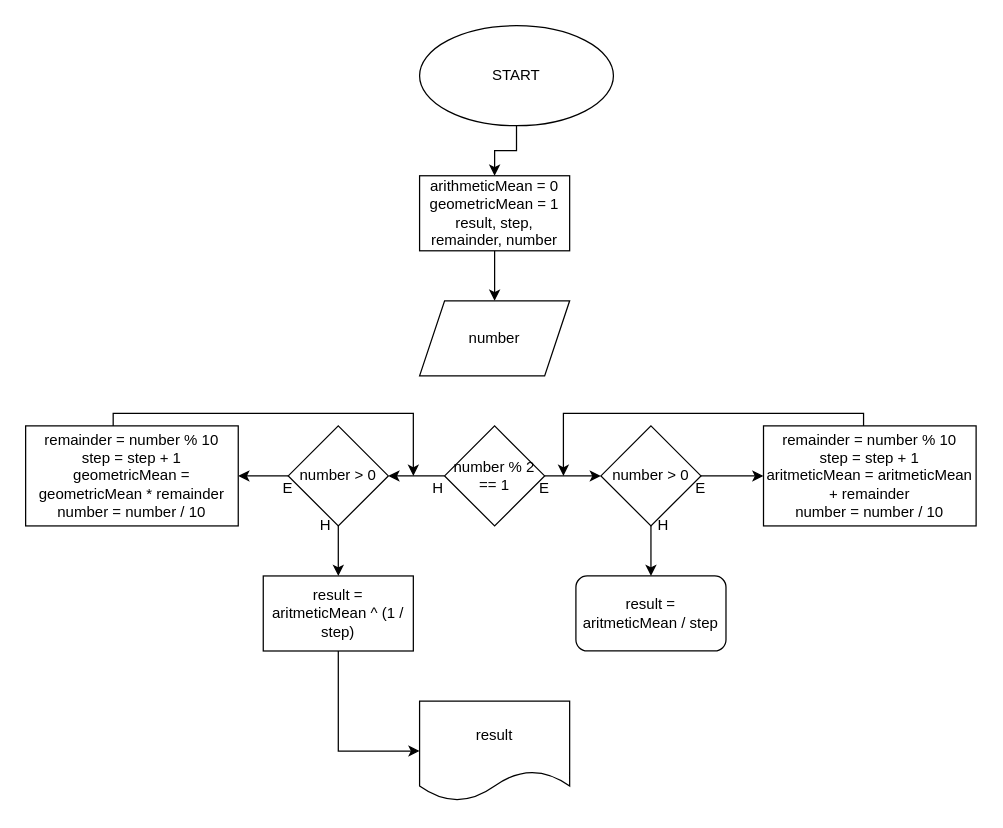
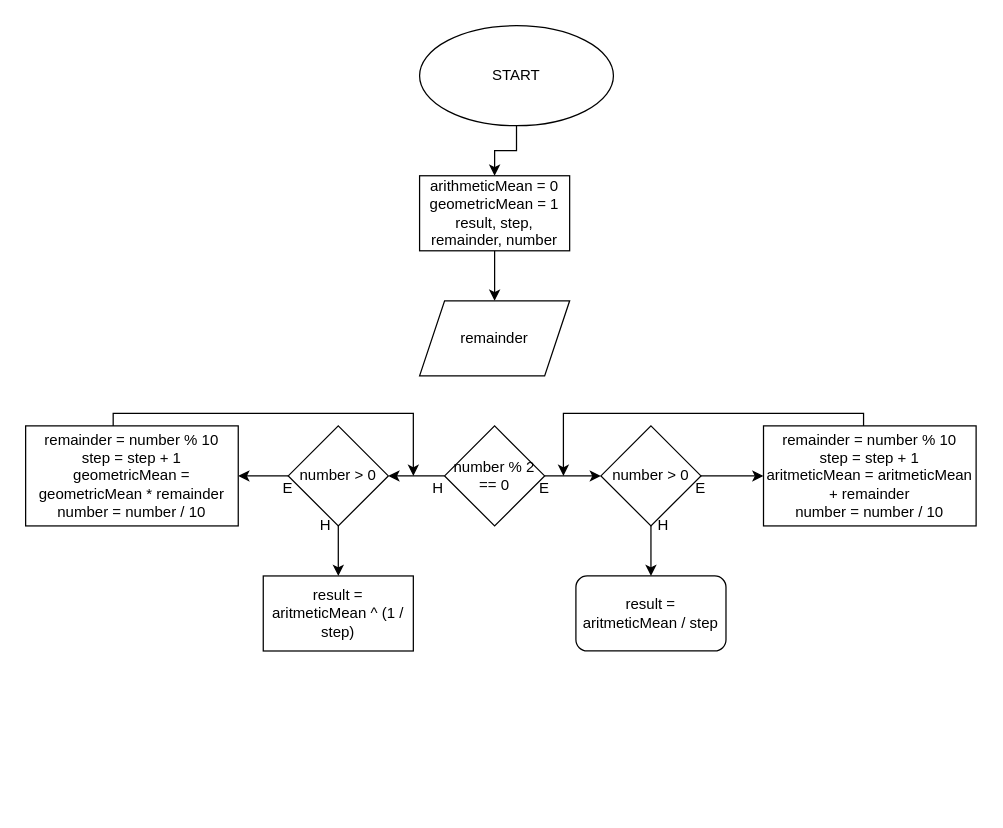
node "number": label "number" -> "remainder"
node "number % 2 == 1": label "number % 2 == 1" -> "number % 2 == 0"
edge "result = aritmeticMean ^ (1 / step)" -> "result": removed
node "result": removed
